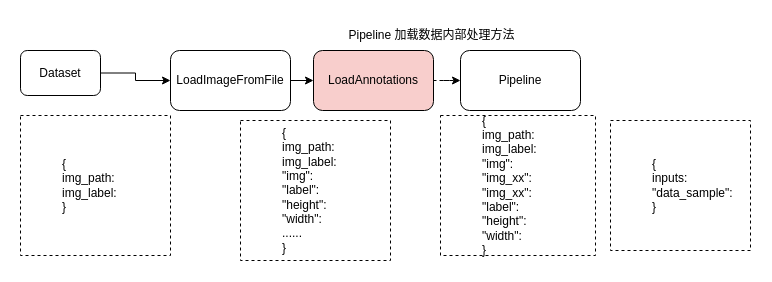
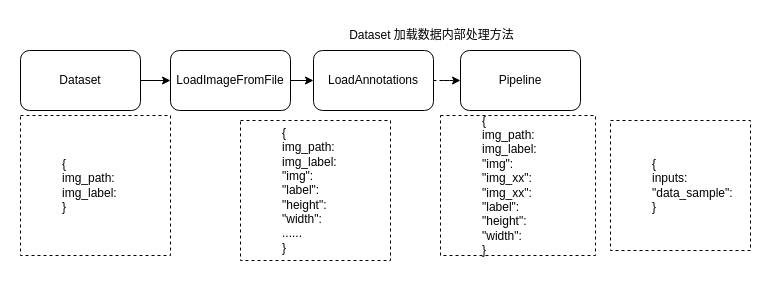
node "Pipeline 加载数据内部处理方法": label "Pipeline 加载数据内部处理方法" -> "Dataset 加载数据内部处理方法"
node "Dataset": size 80x45 -> 120x60
node "LoadAnnotations": fillcolor #f8cecc -> #ffffff
